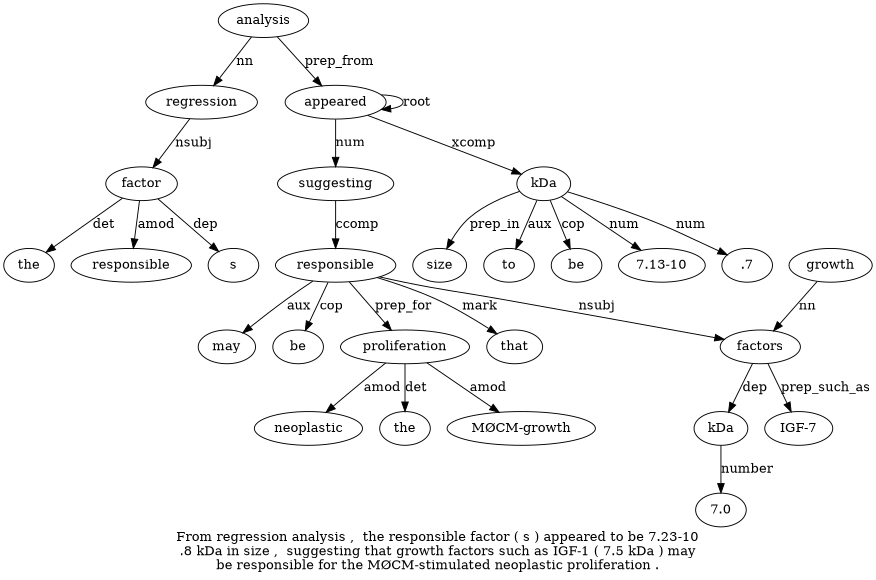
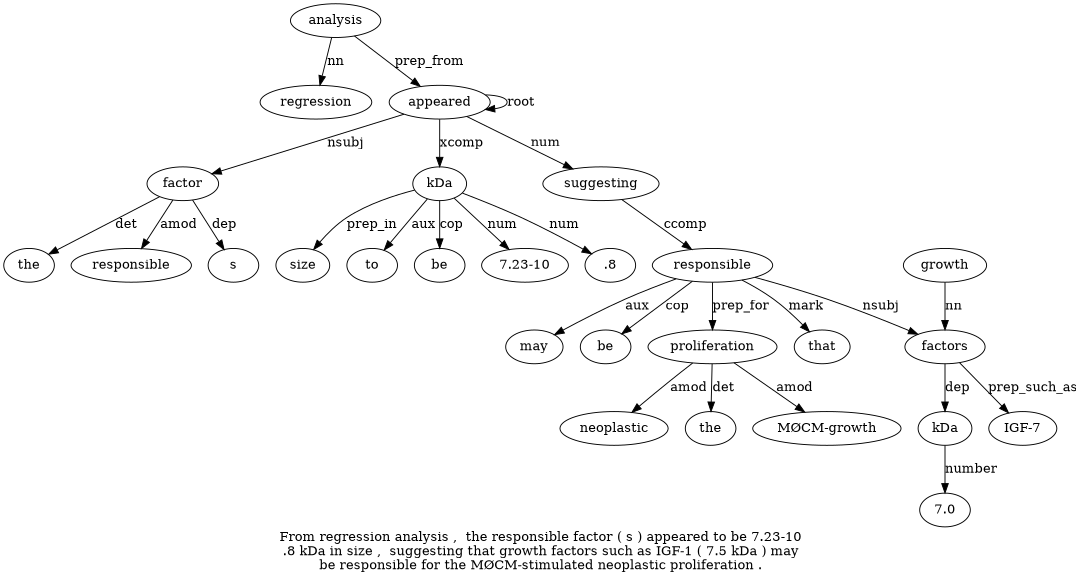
edge "regression" -> "factor": now "appeared" -> "factor"
node "7.13-10": label "7.13-10" -> "7.23-10"
node ".7": label ".7" -> ".8"
